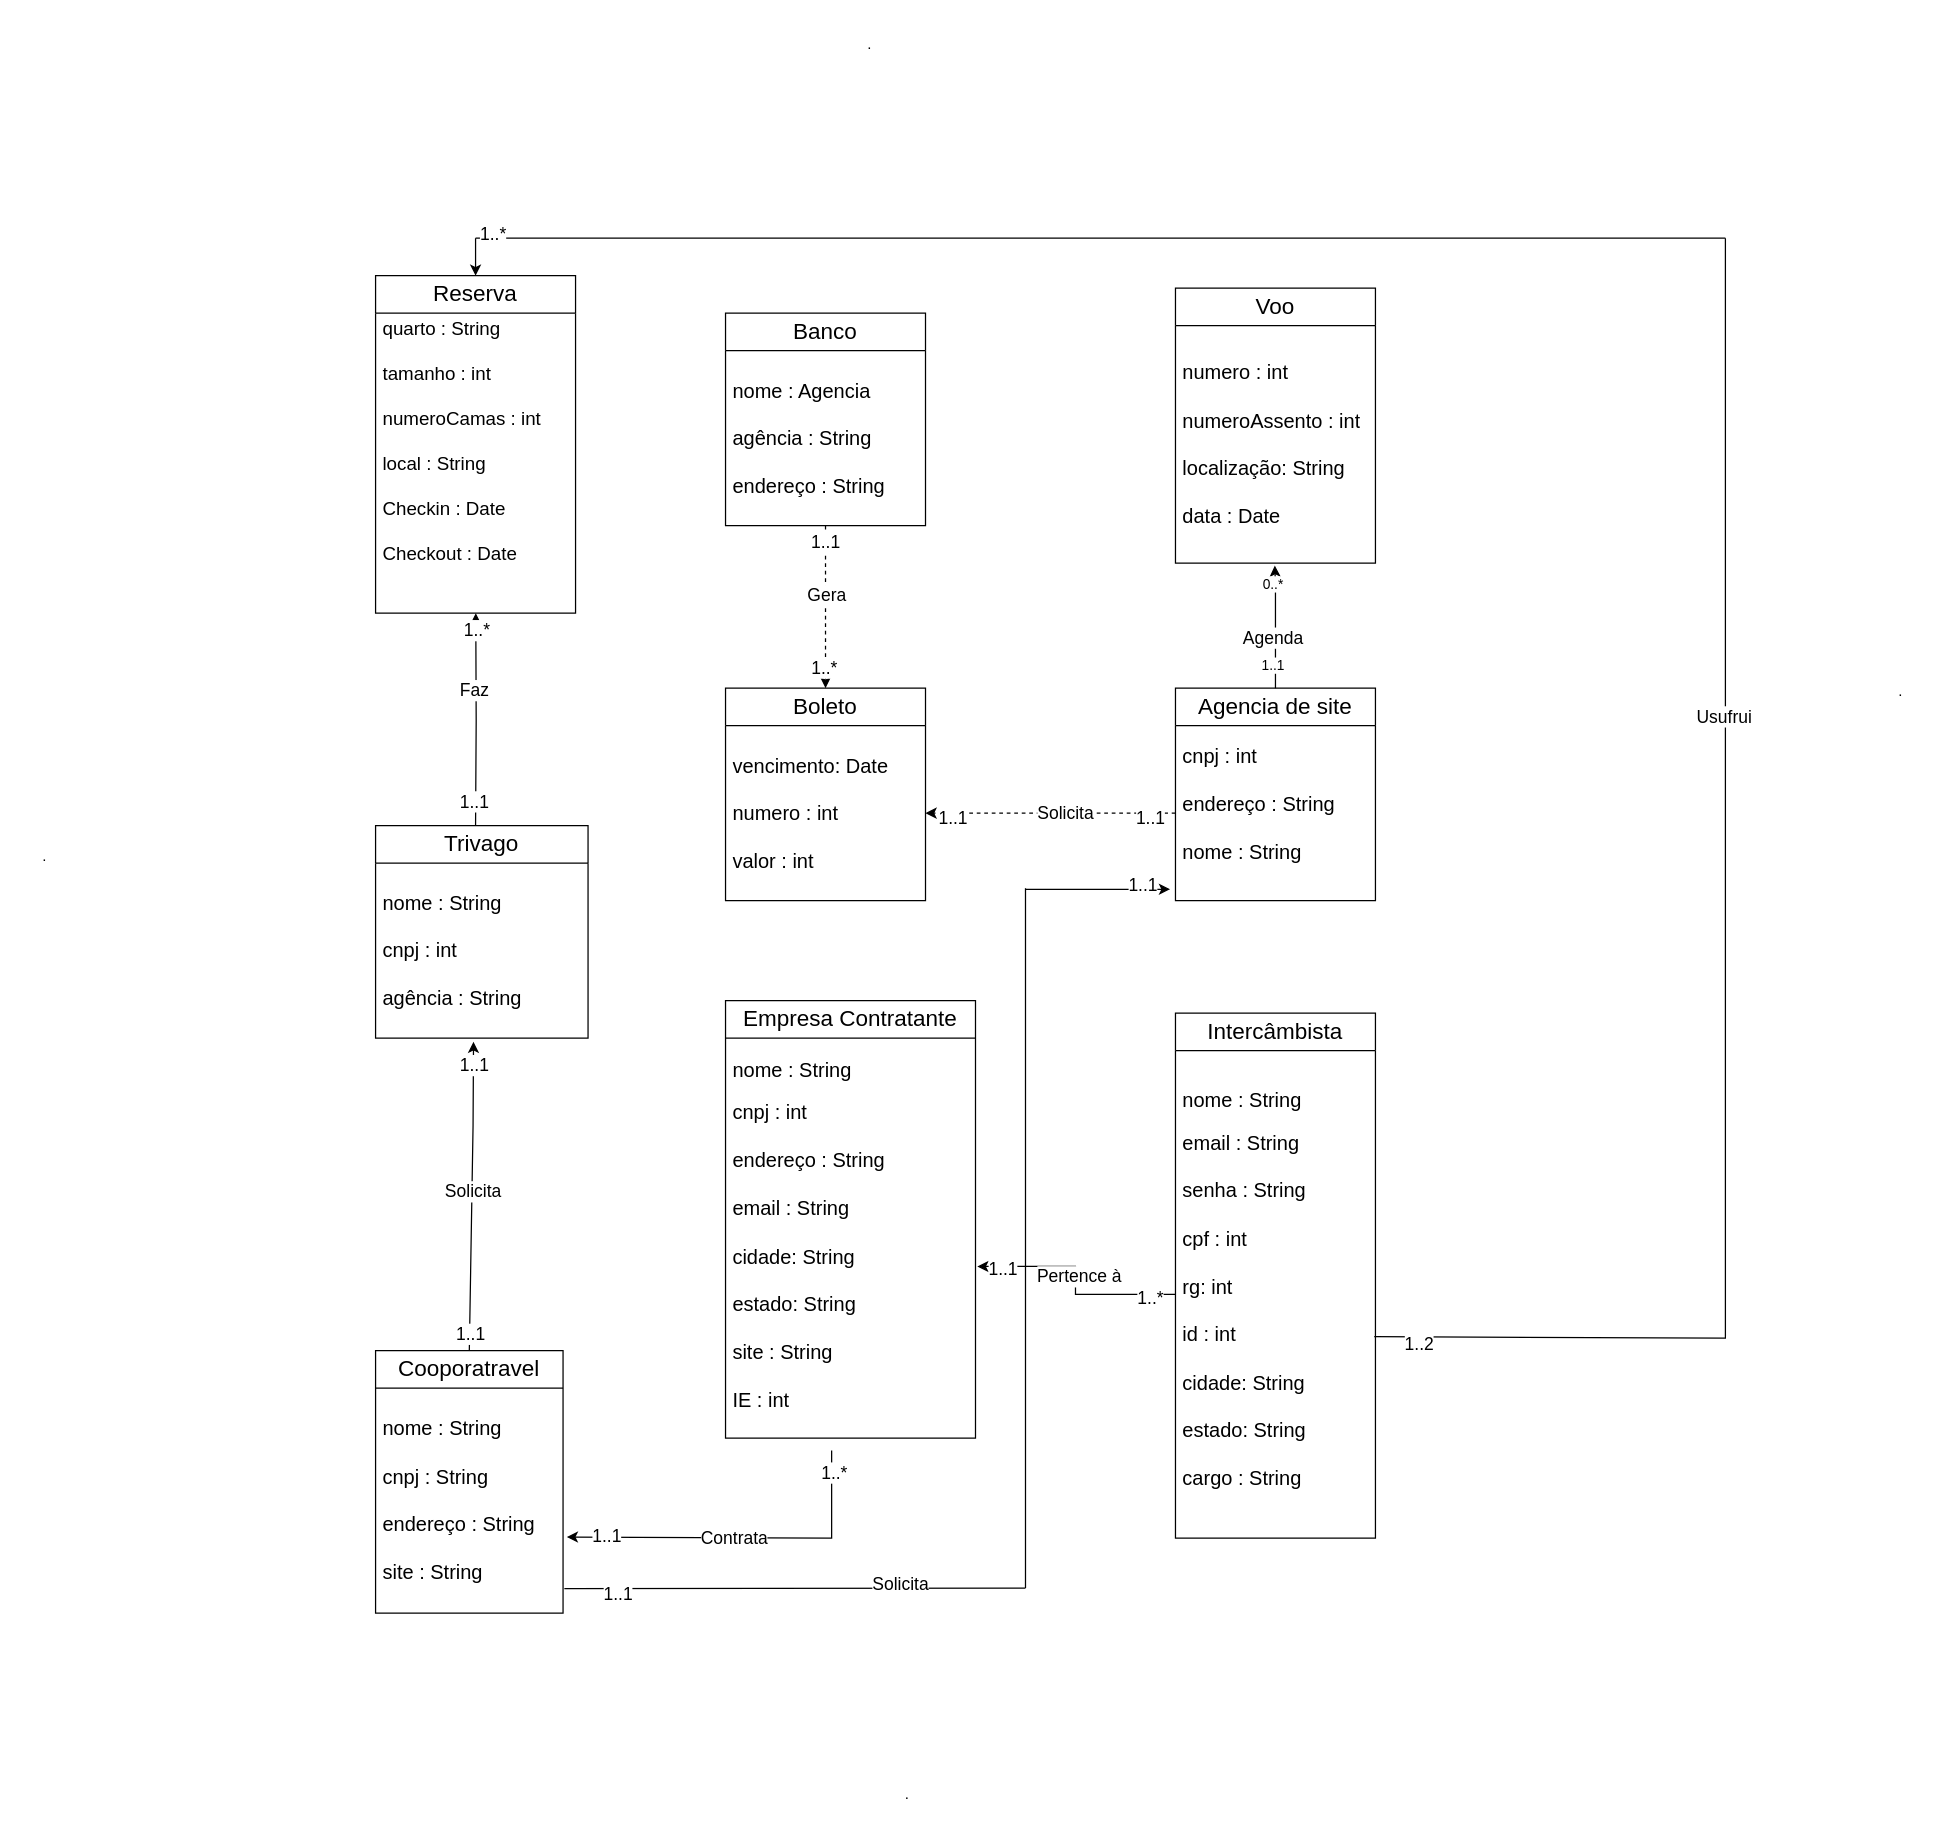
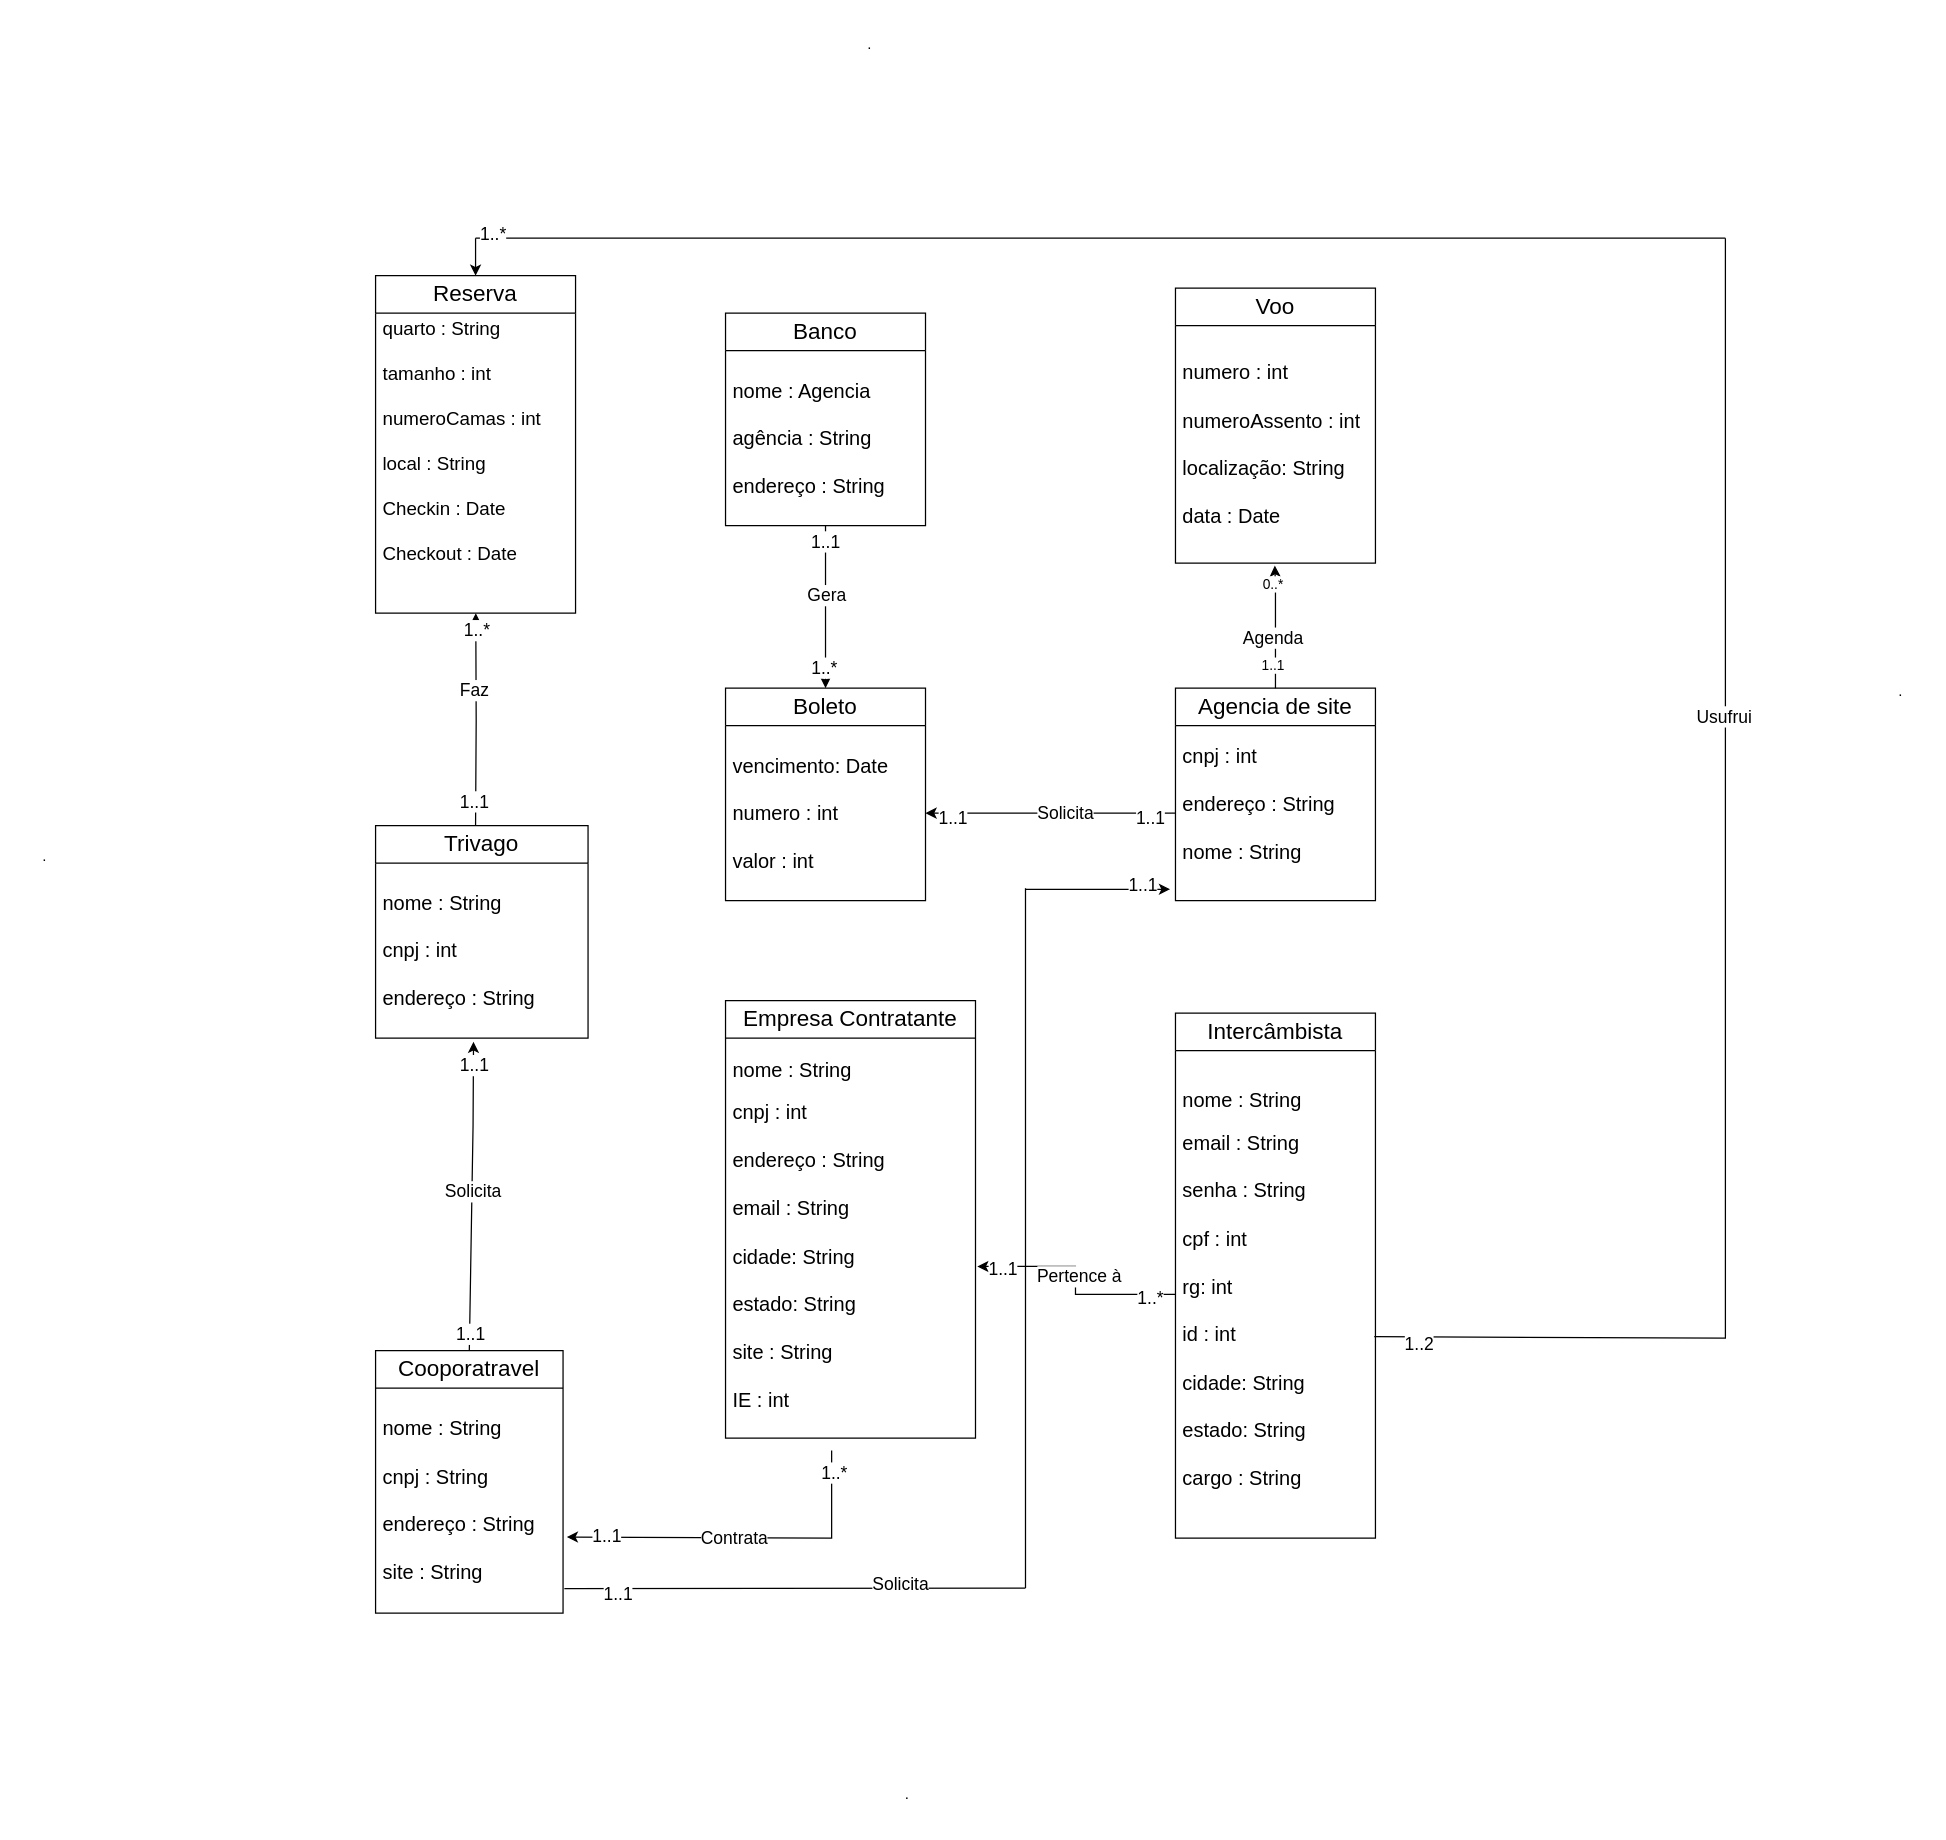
edge "Banco" -> "Boleto": style dashed -> solid
edge "cnpj : int endereço : String nome : String" -> "vencimento: Date numero : int valor : int": style dashed -> solid
node "nome : String cnpj : int agência : String": label "nome : String cnpj : int agência : String" -> "nome : String cnpj : int endereço : String"
